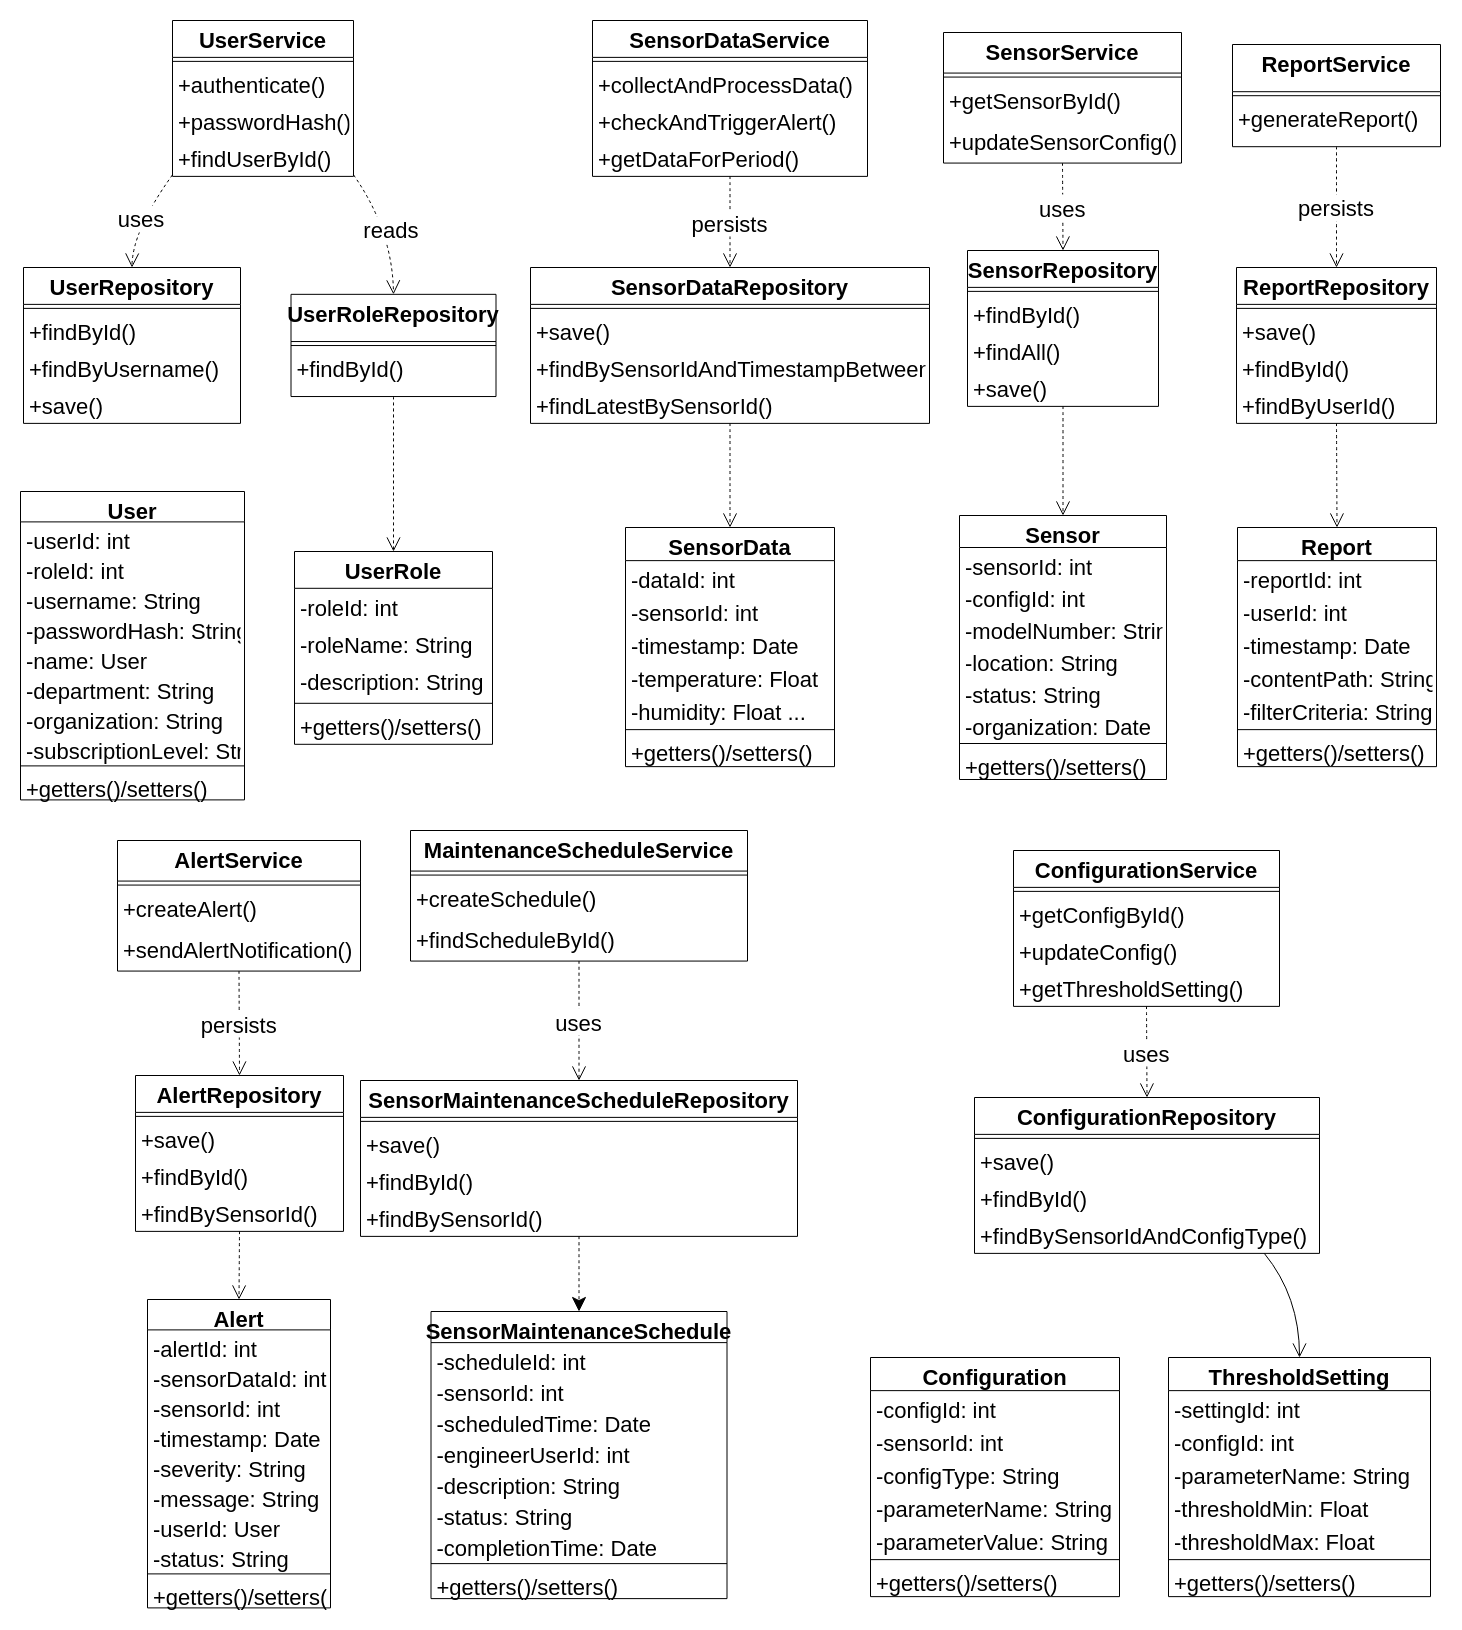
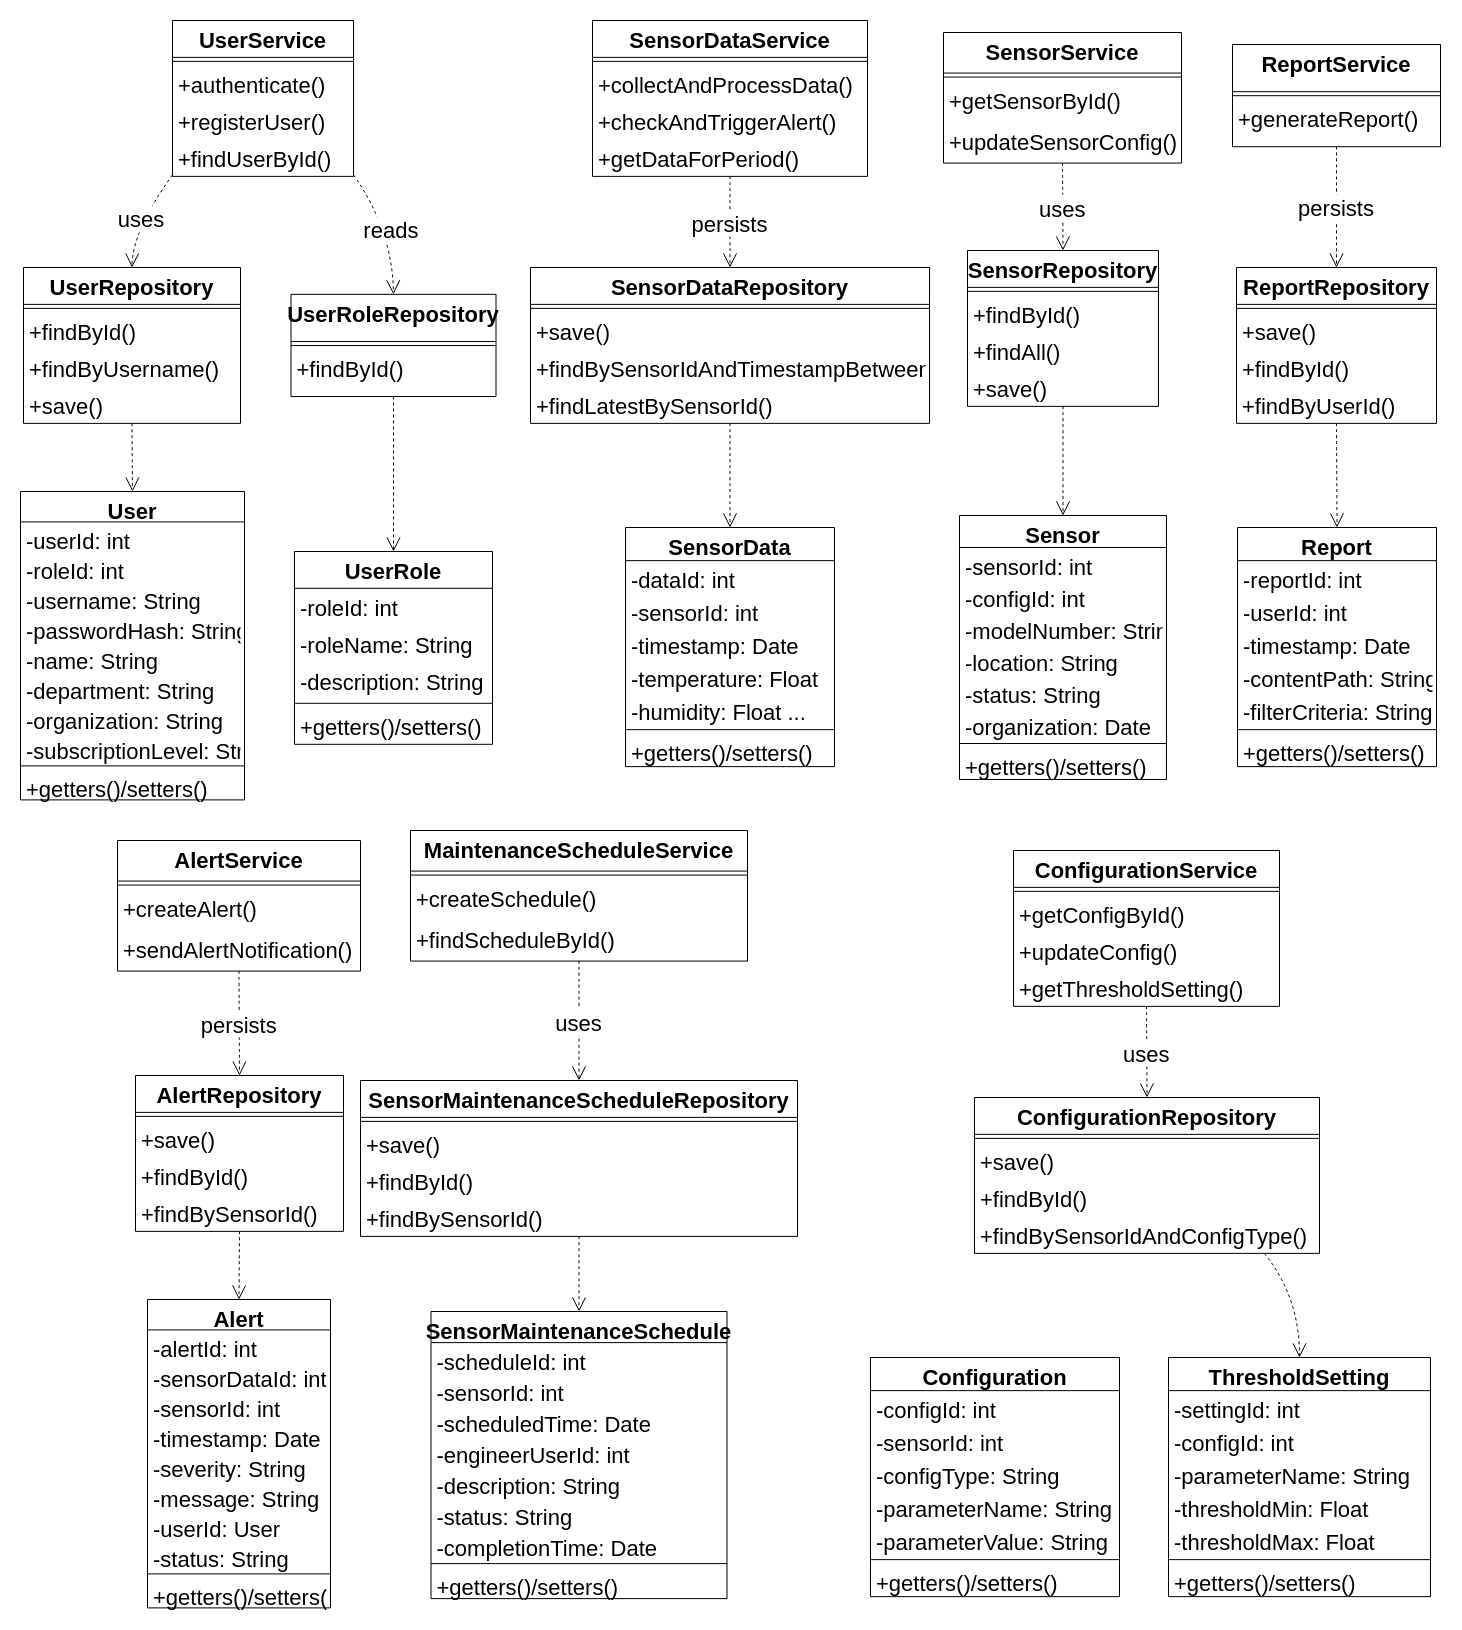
node "+passwordHash()": label "+passwordHash()" -> "+registerUser()"
edge "UserRepository" -> "User": added
node "-name: User": label "-name: User" -> "-name: String"
edge "SensorMaintenanceScheduleRepository" -> "SensorMaintenanceSchedule": arrowhead classic -> open
edge "ConfigurationRepository" -> "ThresholdSetting": style solid -> dashed
